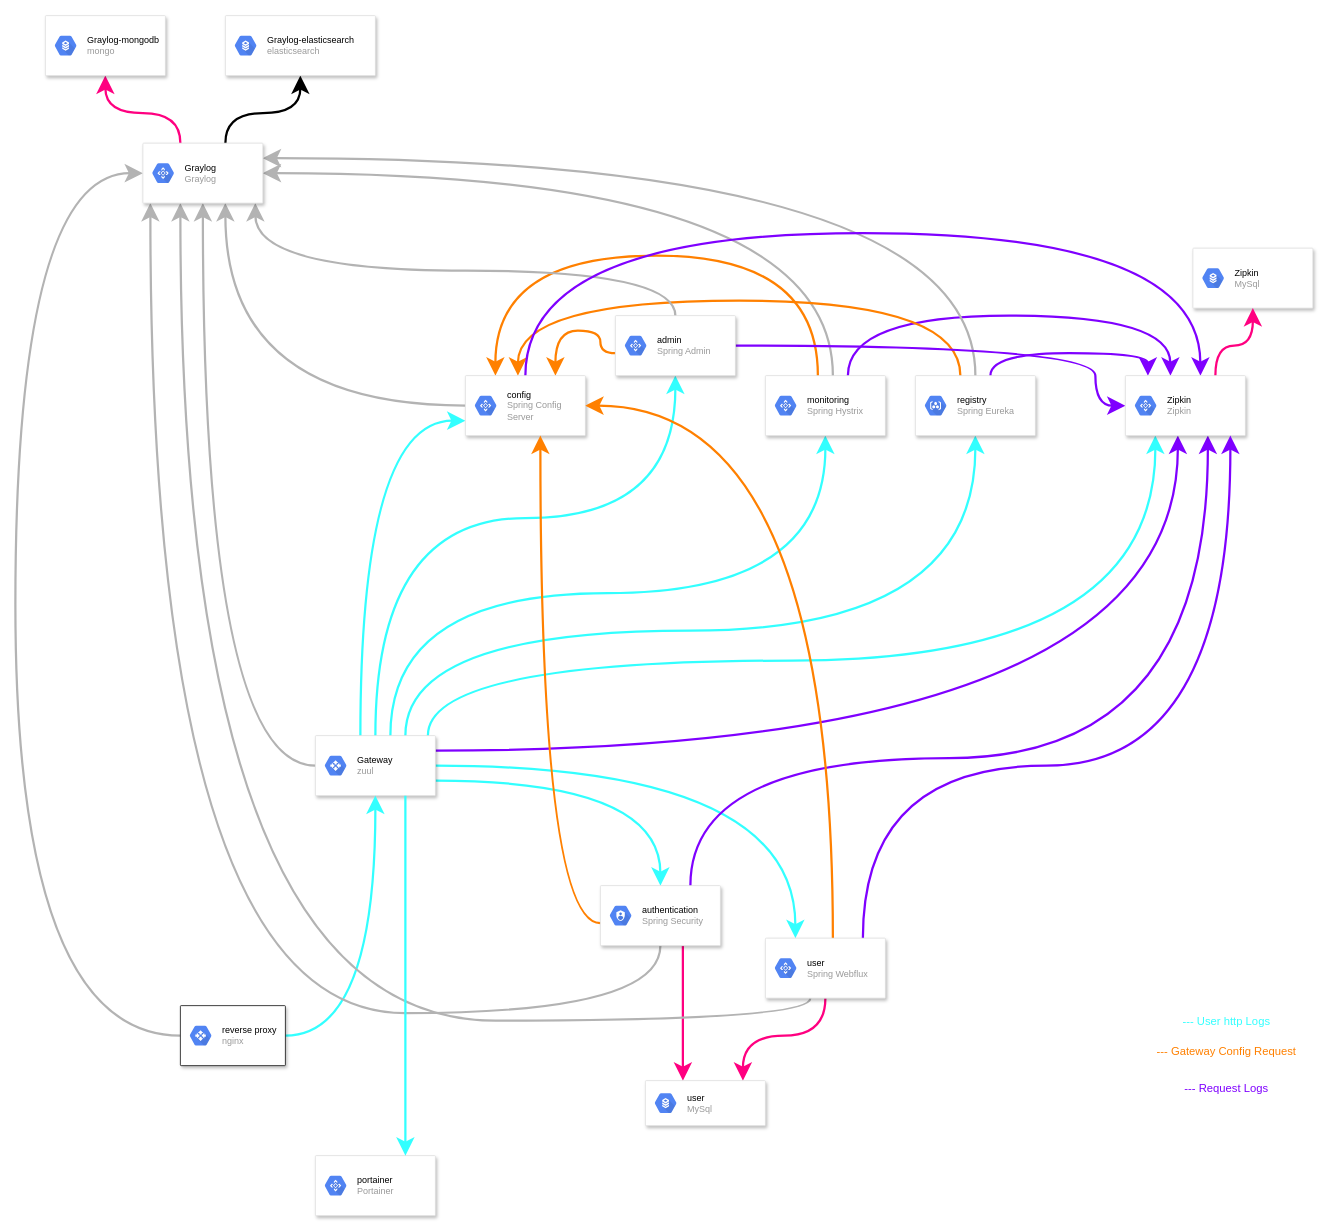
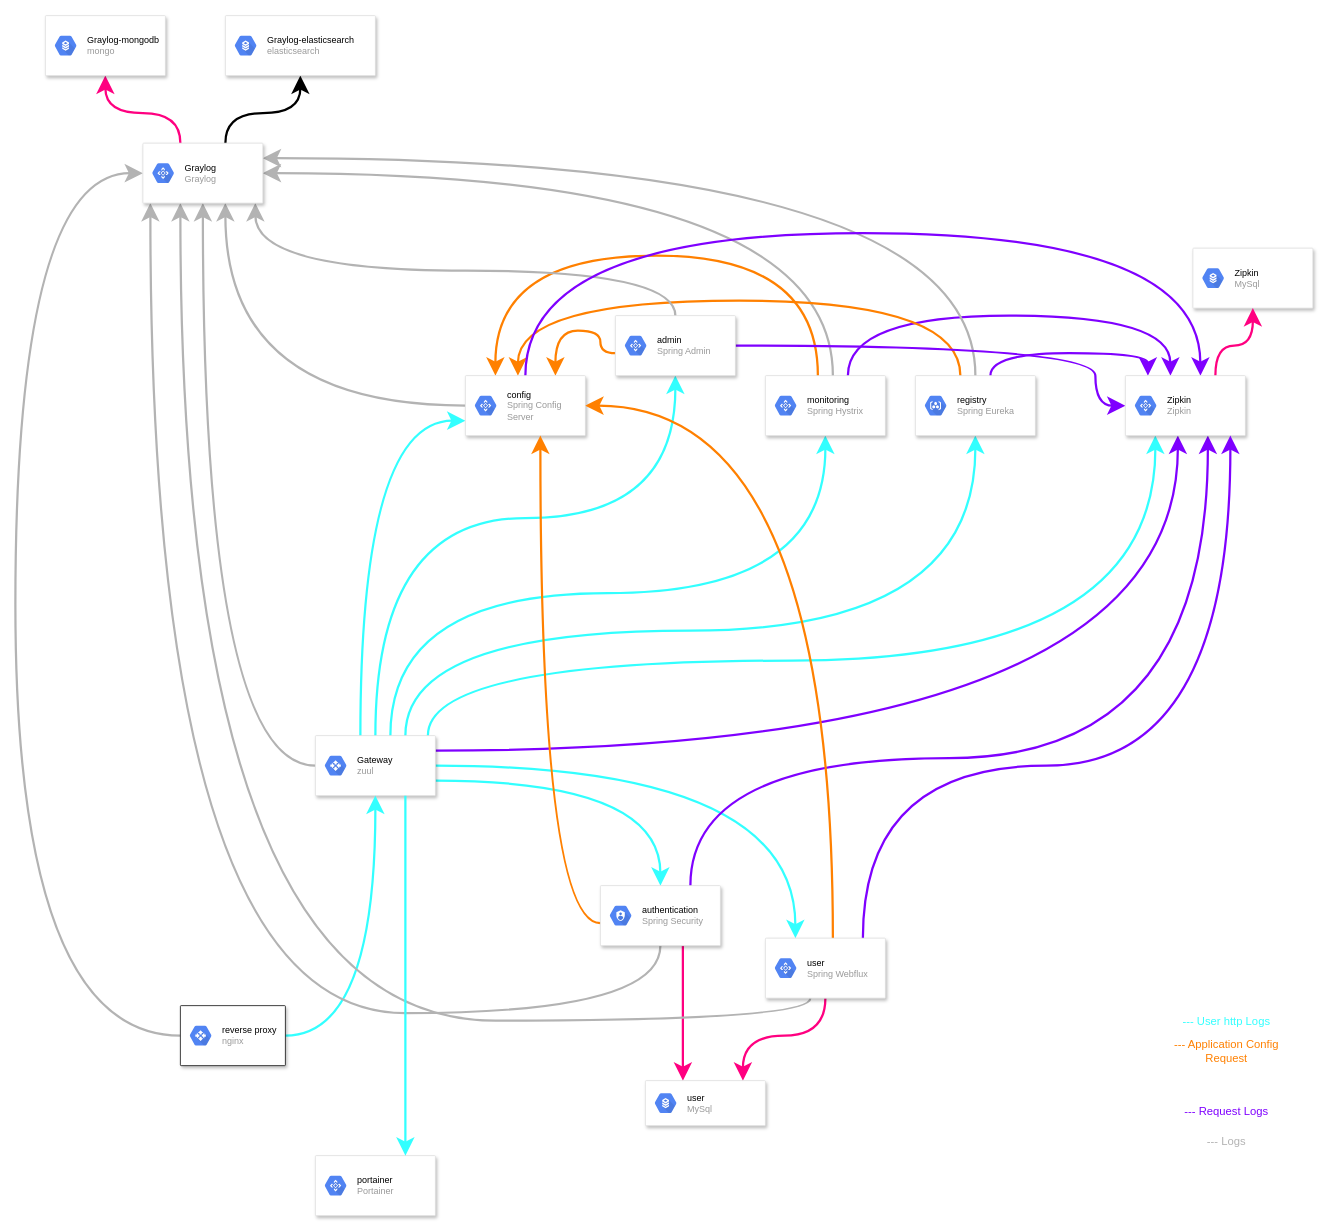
node "--- Gateway Config Request": label "--- Gateway Config Request" -> "--- Application Config Request"
node "--- Request Logs": moved (1227, 1088) -> (1227, 1110)
node "--- Logs": added
